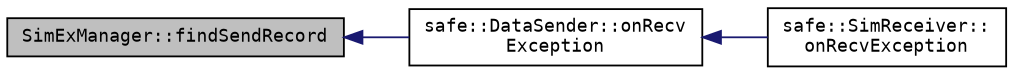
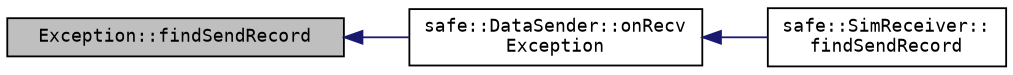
node "SimExManager::findSendRecord": label "SimExManager::findSendRecord" -> "Exception::findSendRecord"
node "safe::SimReceiver:: onRecvException": label "safe::SimReceiver:: onRecvException" -> "safe::SimReceiver:: findSendRecord"
